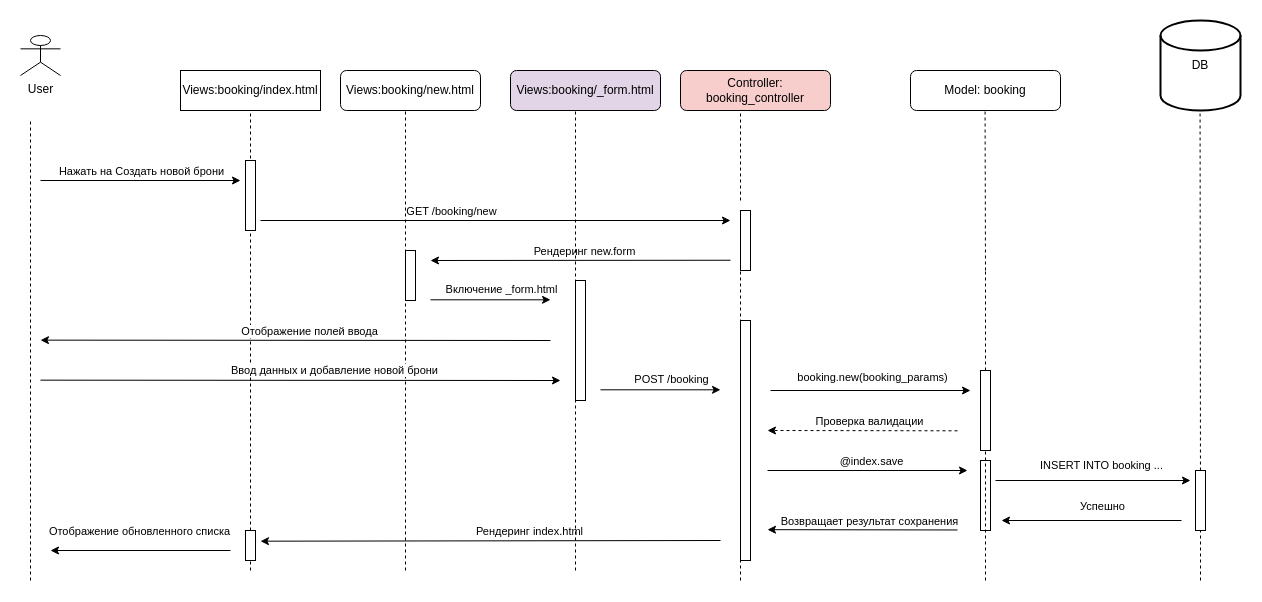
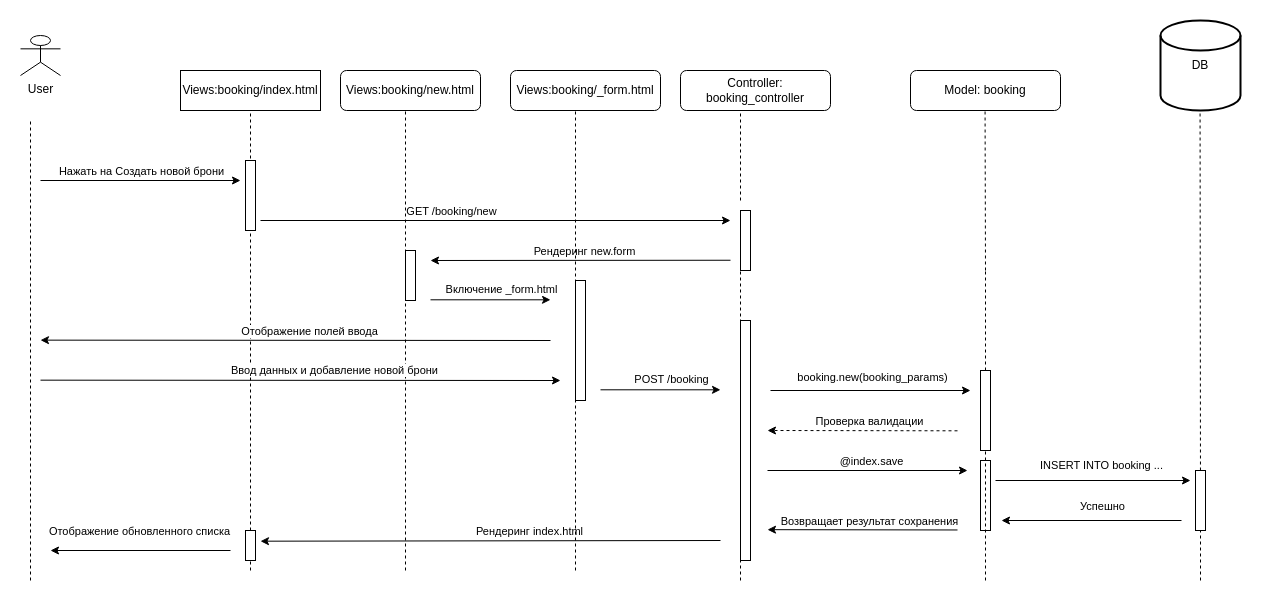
node "Views:booking/_form.html": fillcolor #e1d5e7 -> #ffffff
node "Controller: booking_controller": fillcolor #f8cecc -> #ffffff
